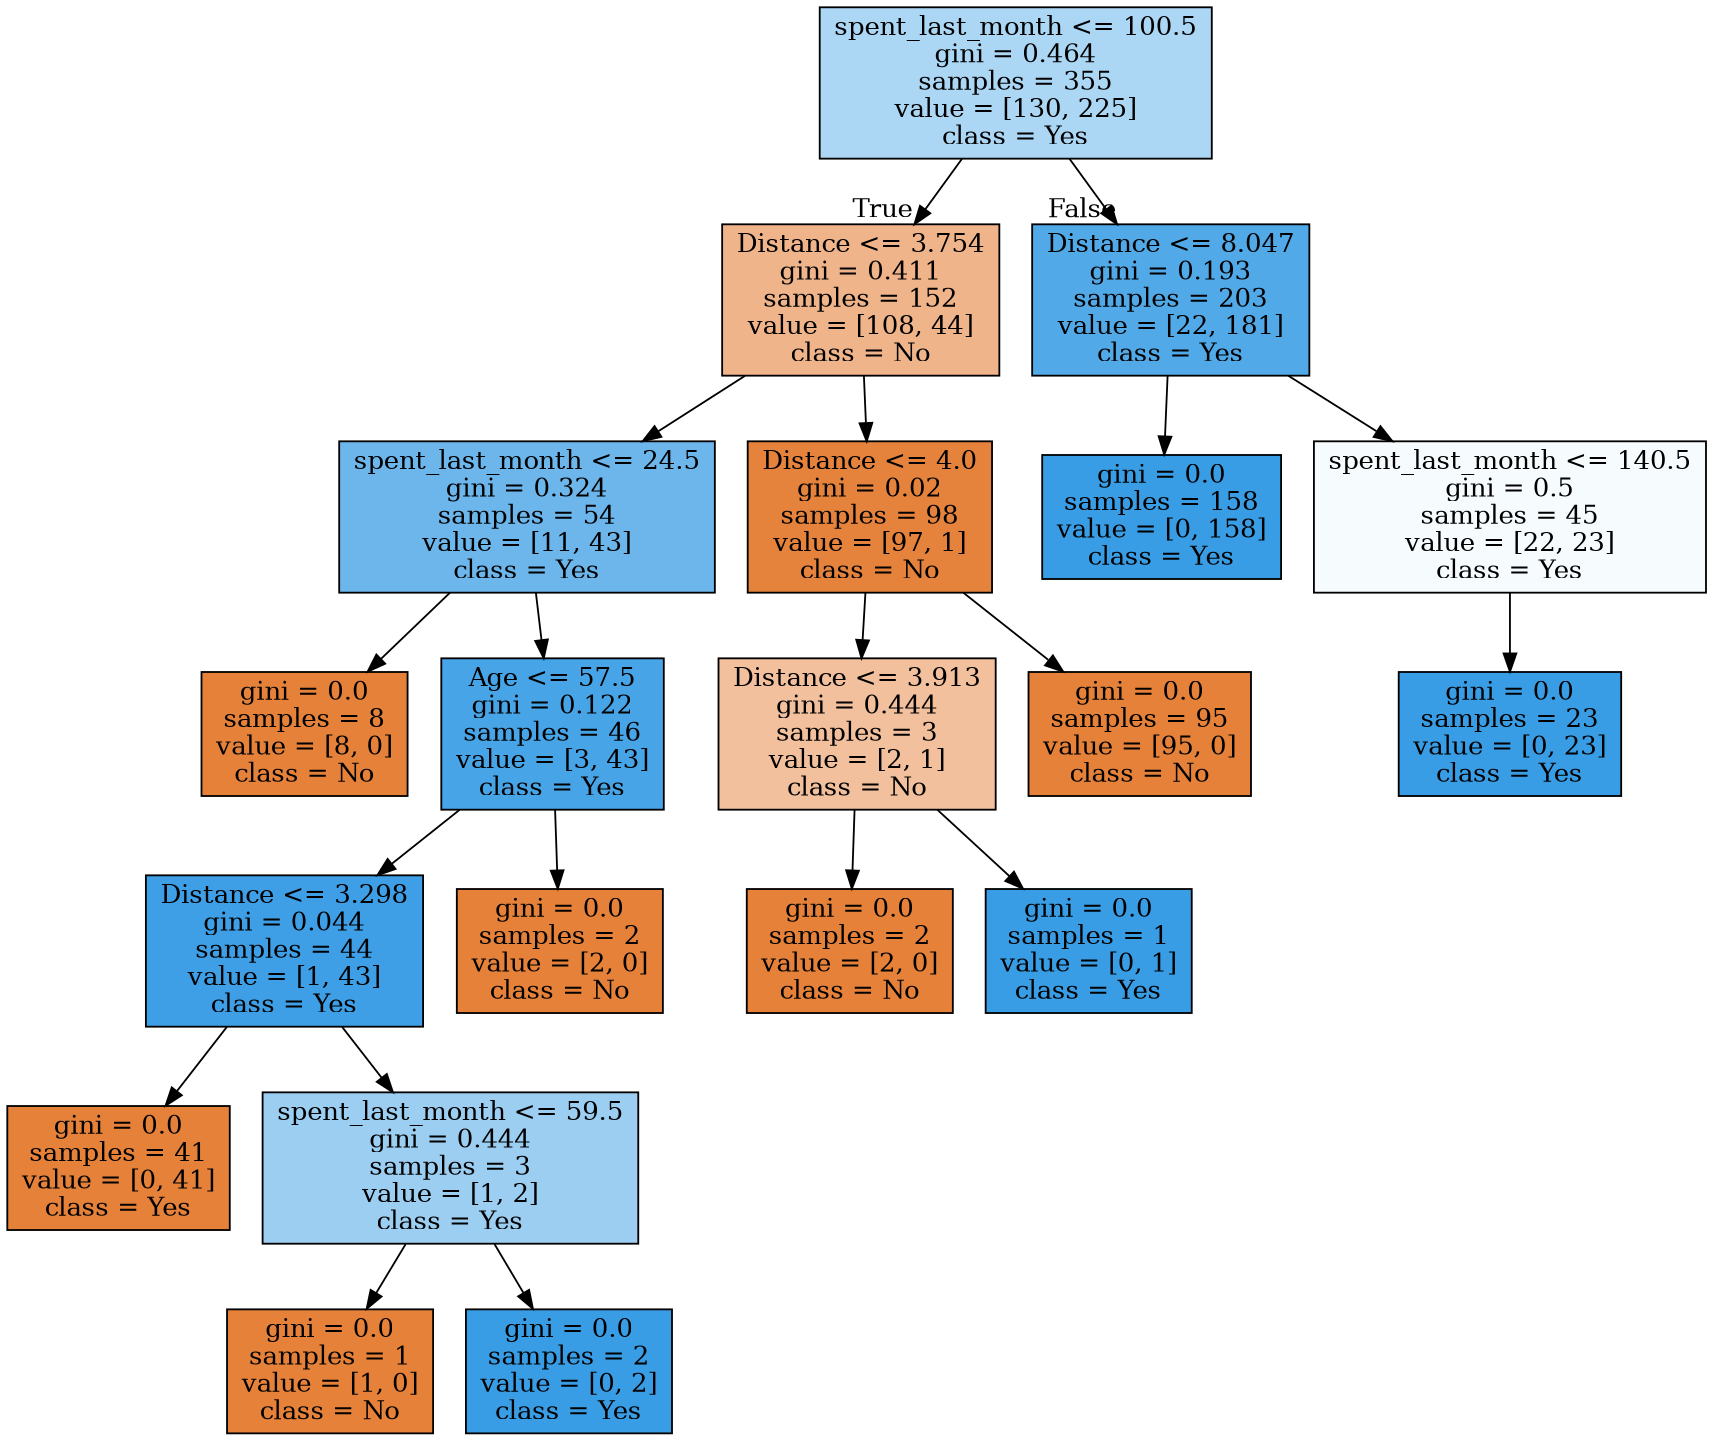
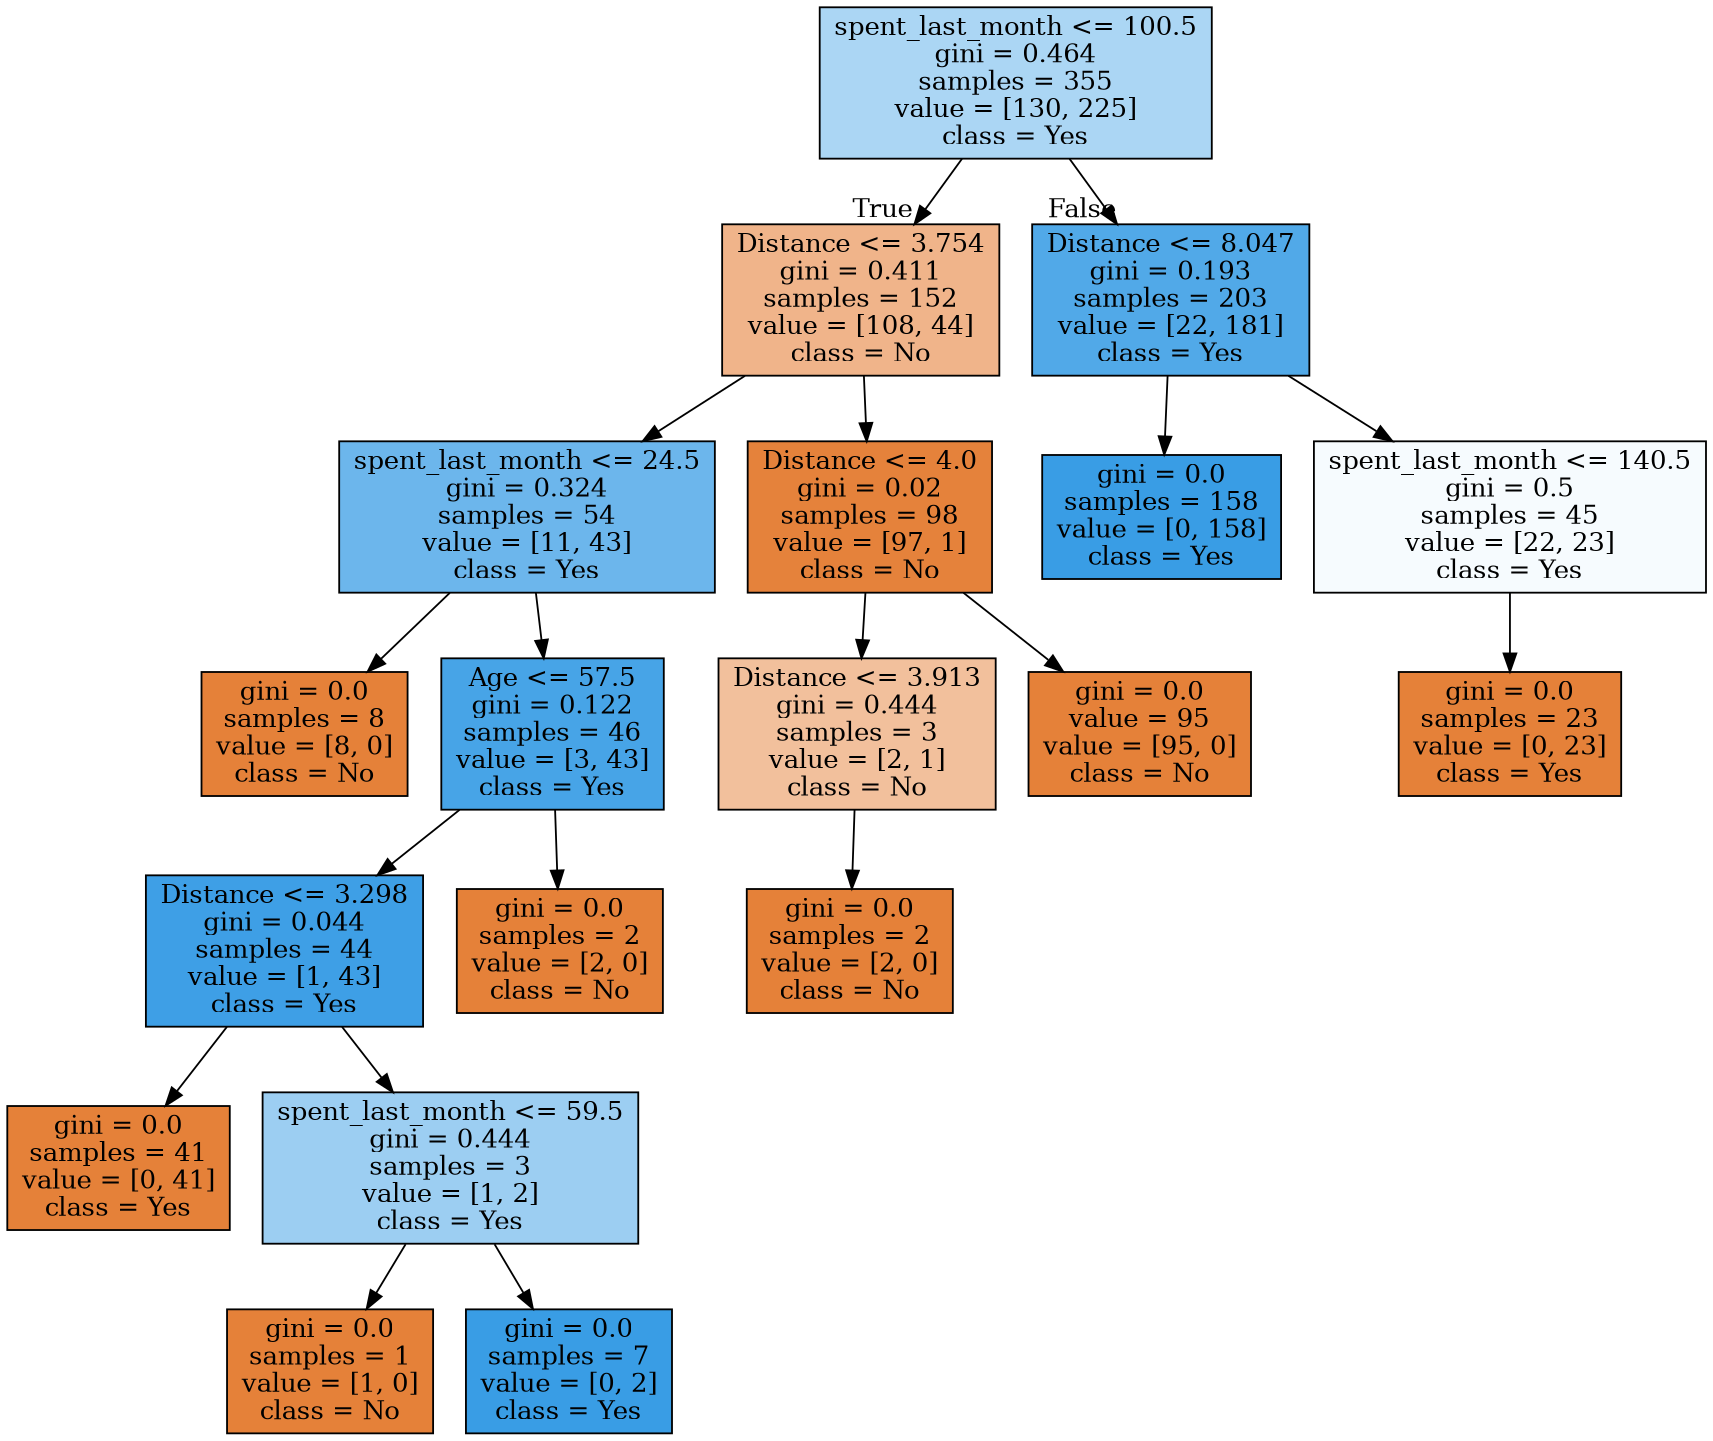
node "gini = 0.0 samples = 95 value = [95, 0] class = No": label "gini = 0.0 samples = 95 value = [95, 0] class = No" -> "gini = 0.0 value = 95 value = [95, 0] class = No"
node "gini = 0.0 samples = 23 value = [0, 23] class = Yes": fillcolor #399de5 -> #e58139
node "gini = 0.0 samples = 1 value = [0, 1] class = Yes": removed
node "gini = 0.0 samples = 2 value = [0, 2] class = Yes": label "gini = 0.0 samples = 2 value = [0, 2] class = Yes" -> "gini = 0.0 samples = 7 value = [0, 2] class = Yes"
